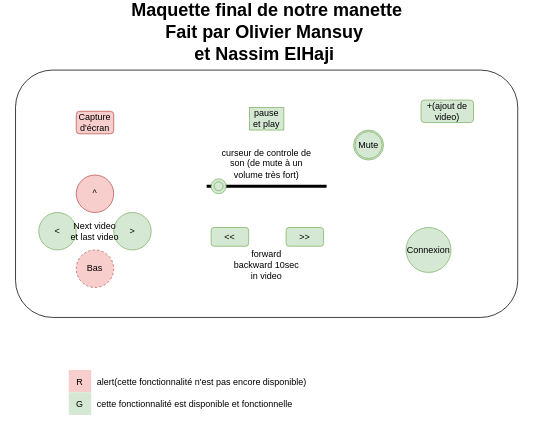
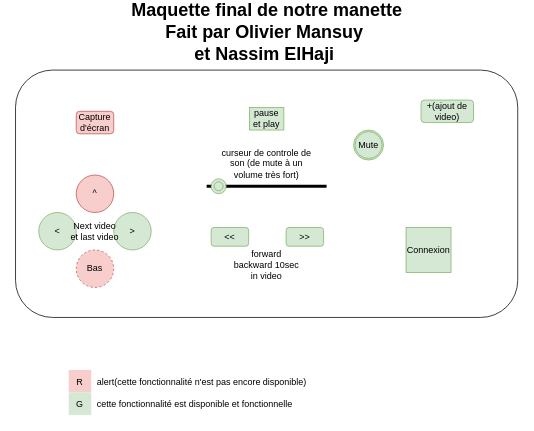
node "Connexion": shape ellipse -> rectangle
